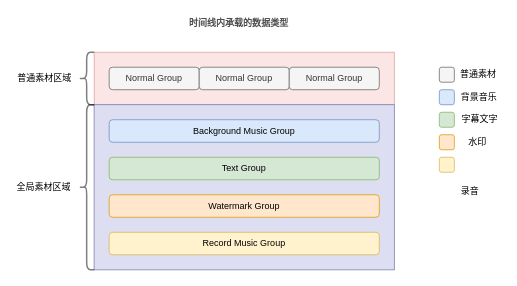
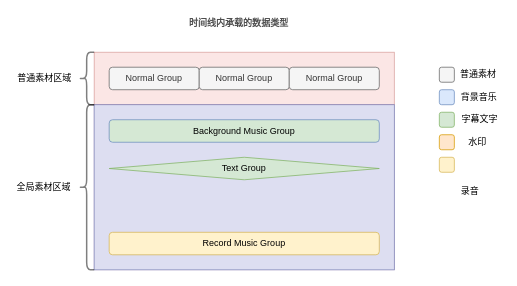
node "Background Music Group": fillcolor #dae8fc -> #d5e8d4
node "Text Group": shape rounded rectangle -> diamond
node "Watermark Group": removed
